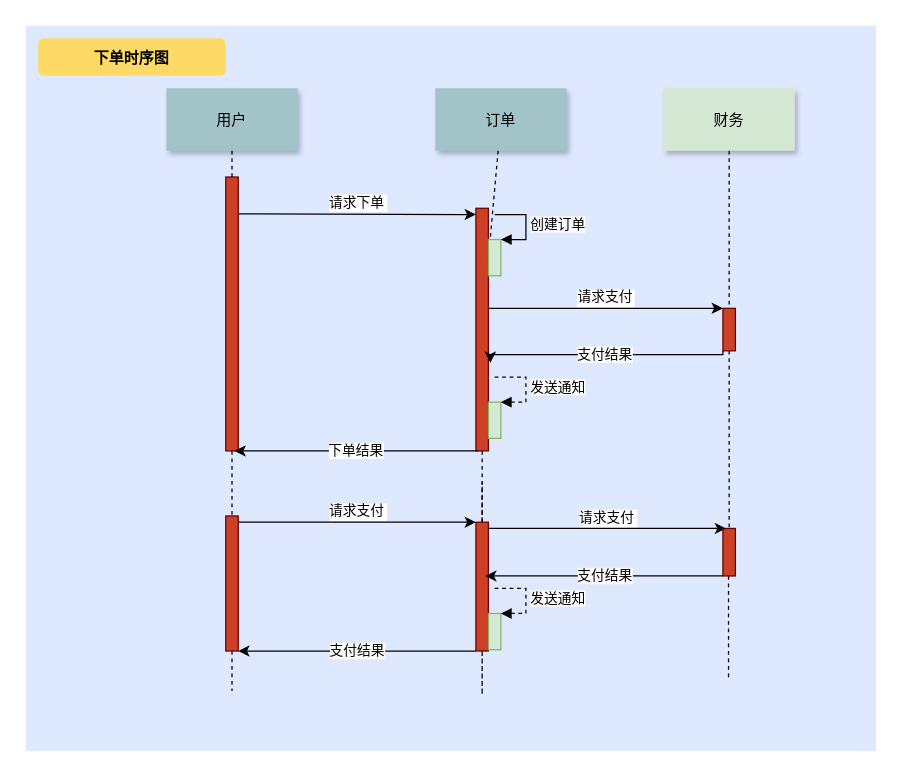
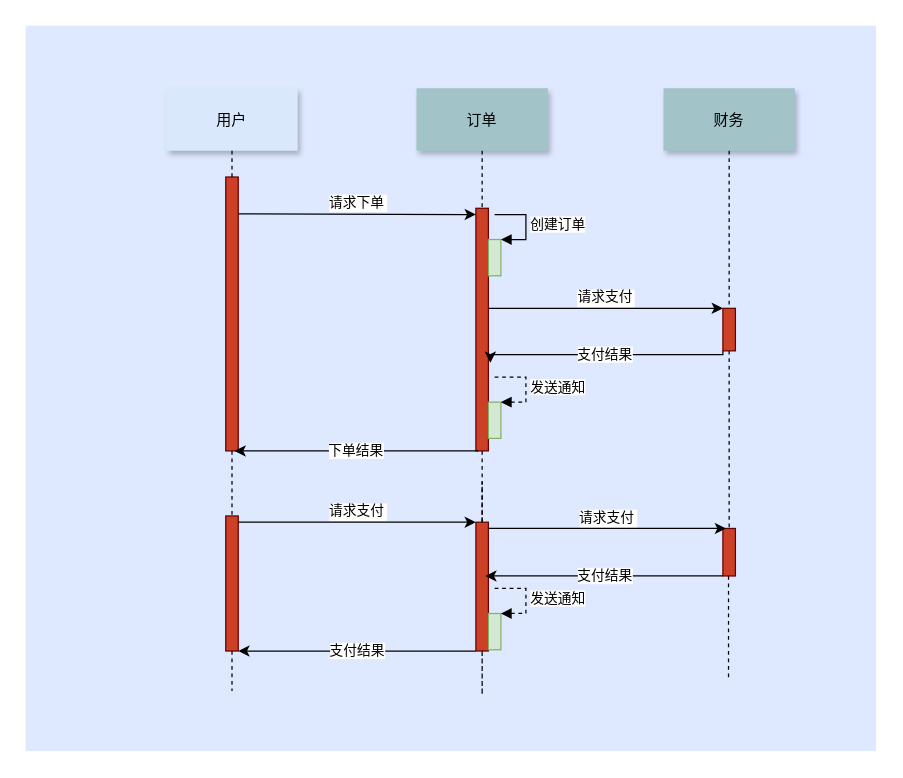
node "下单时序图": removed
node "用户": fillcolor #a2c4c9 -> #dae8fc
node "订单": moved (501, 119) -> (482, 119)
node "财务": fillcolor #d5e8d4 -> #a2c4c9
